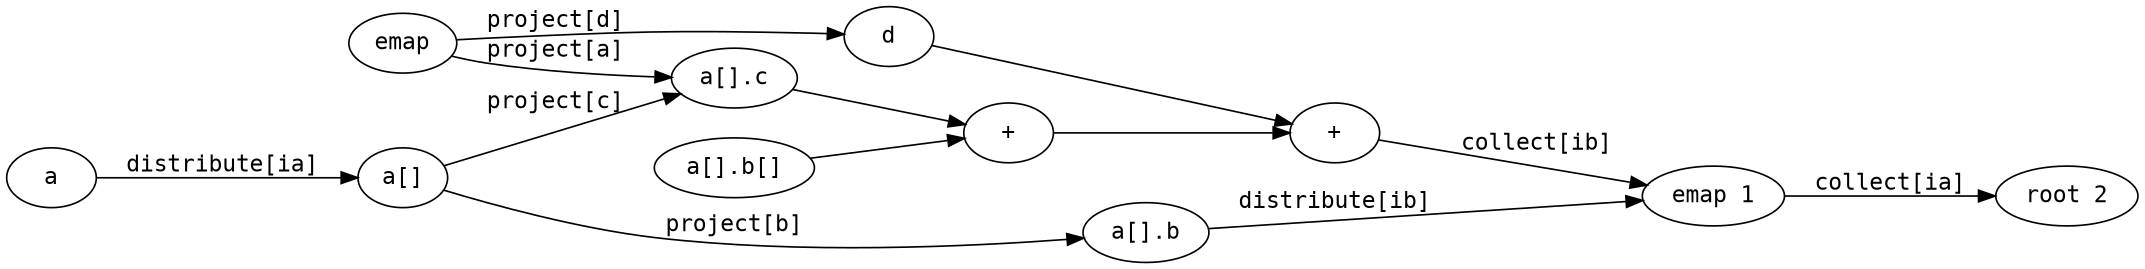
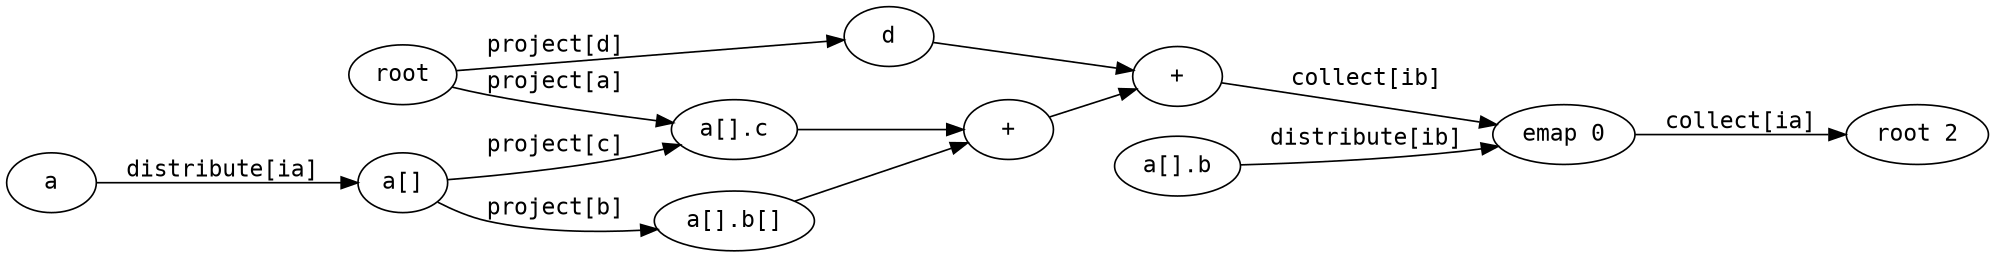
node "emap": label "emap" -> "root"
node "emap 1": label "emap 1" -> "emap 0"
edge "a[]" -> "a[].b": now "a[]" -> "a[].b[]"
